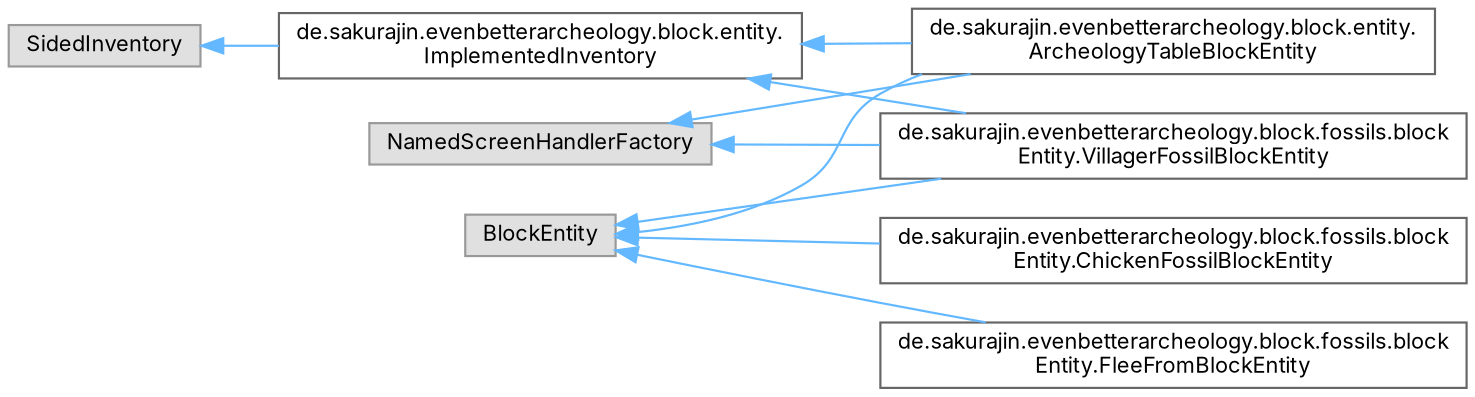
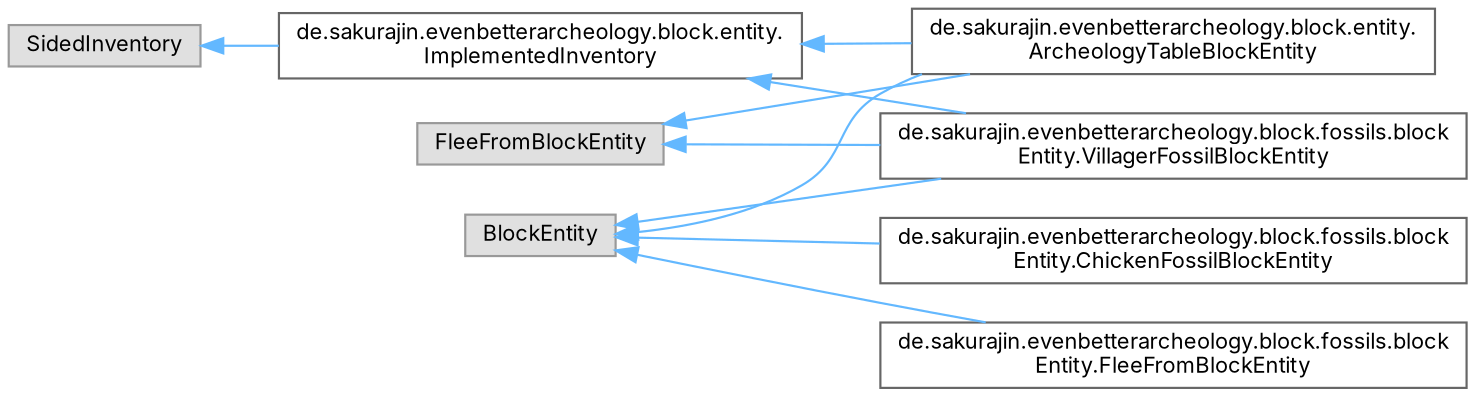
node "NamedScreenHandlerFactory": label "NamedScreenHandlerFactory" -> "FleeFromBlockEntity"
